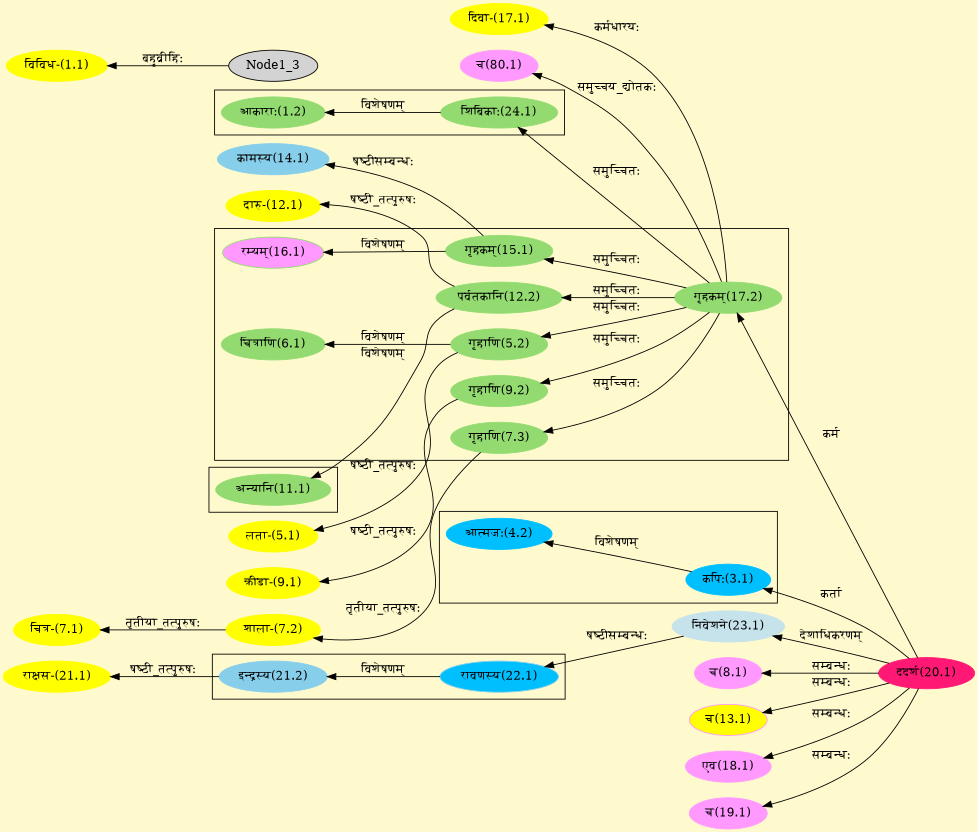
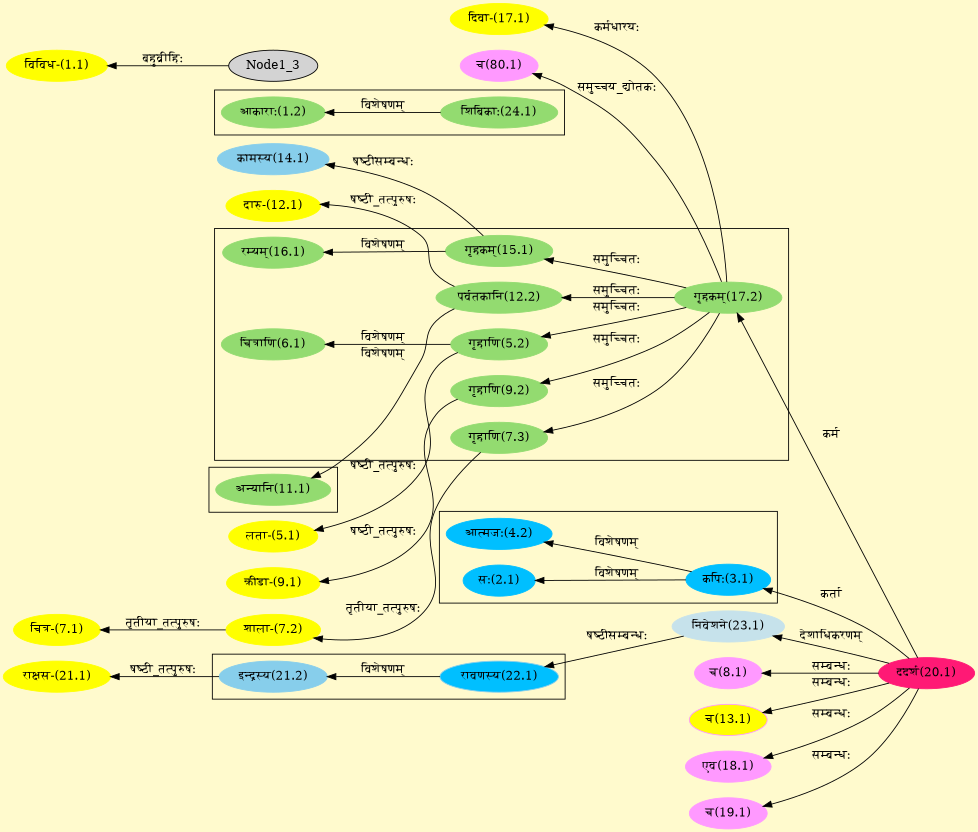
edge "गृहकम्(17.2)" -> "शिबिकाः(24.1)": removed, label "समुच्चितः"
node "रम्यम्(16.1)": fillcolor #ff99ff -> #93db70
node "सः(2.1)": added
